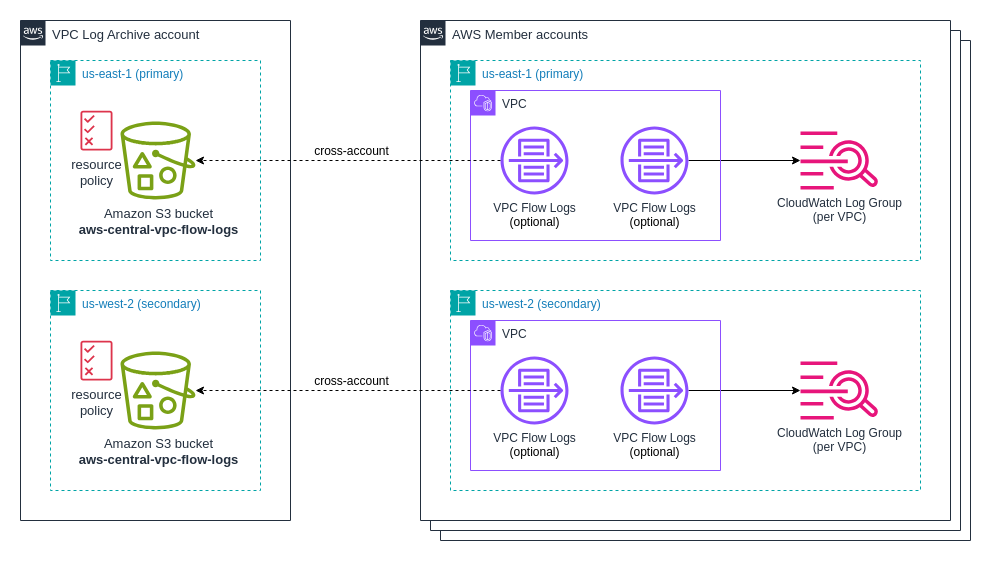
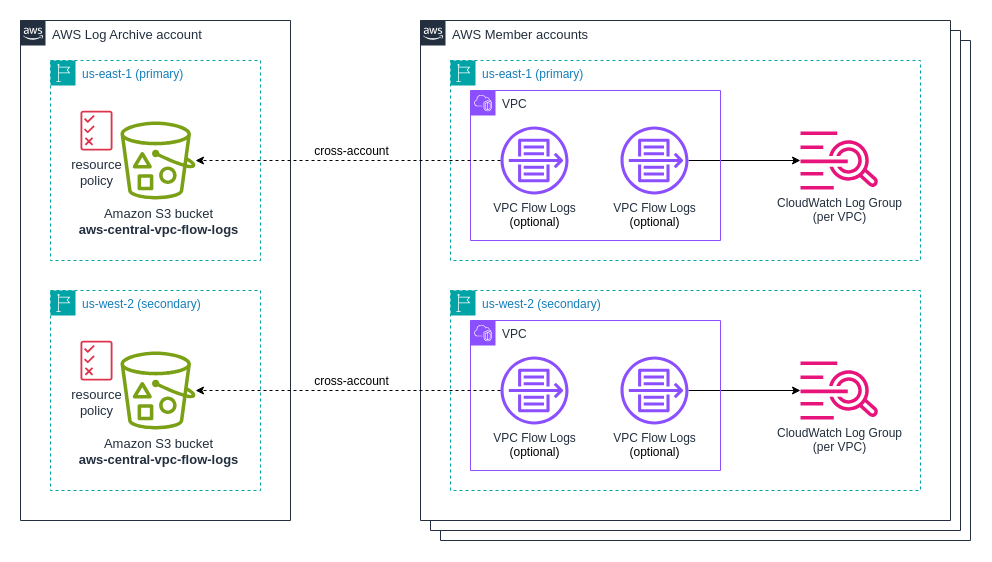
node "VPC Log Archive account": label "VPC Log Archive account" -> "AWS Log Archive account"
